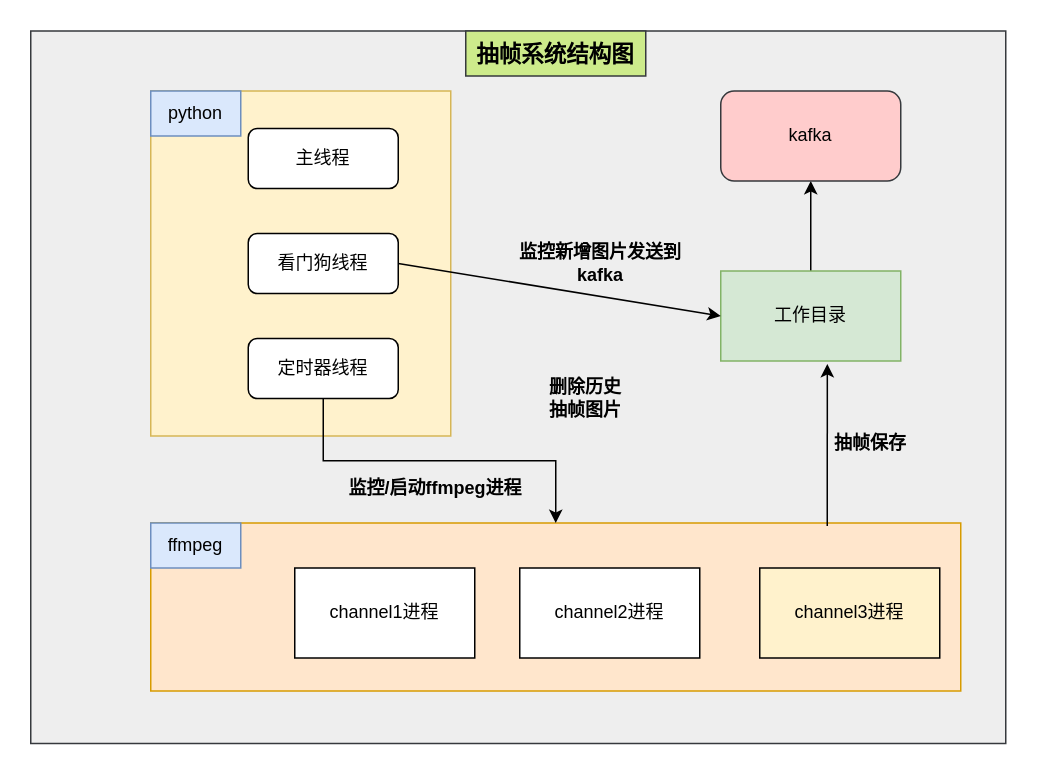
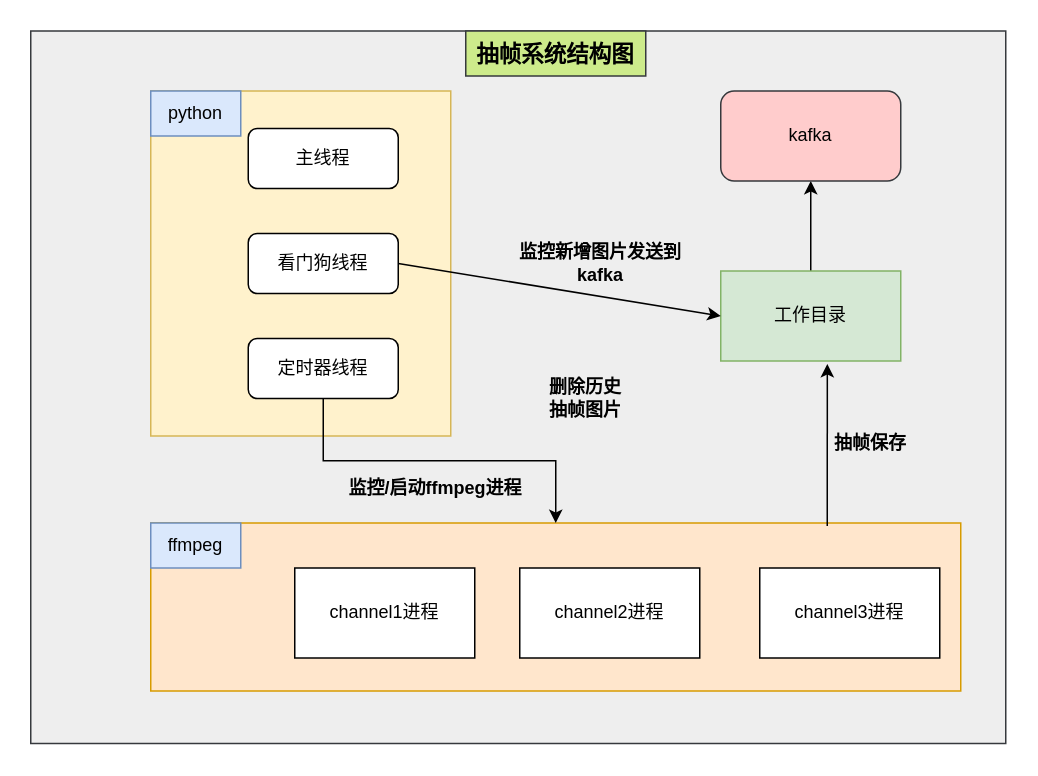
node "channel3进程": fillcolor #fff2cc -> #ffffff
